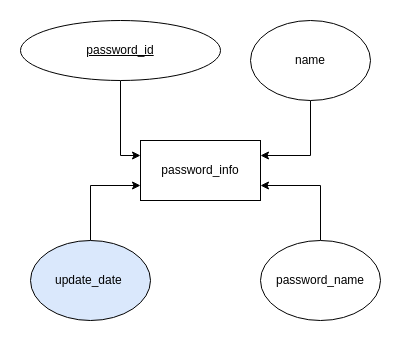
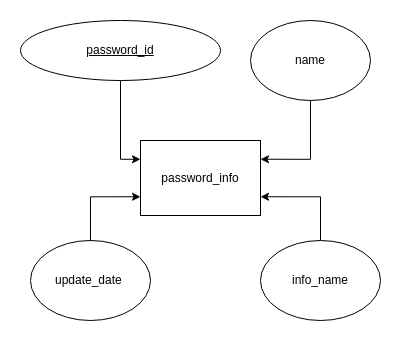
node "password_info": size 120x60 -> 120x75
node "update_date": fillcolor #dae8fc -> #ffffff
node "password_name": label "password_name" -> "info_name"
